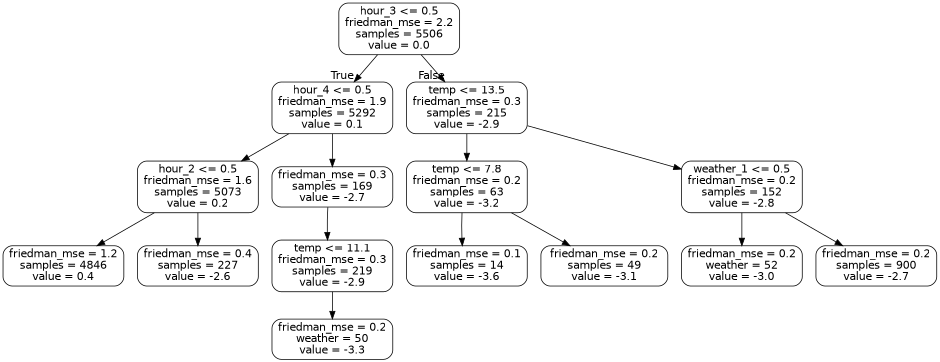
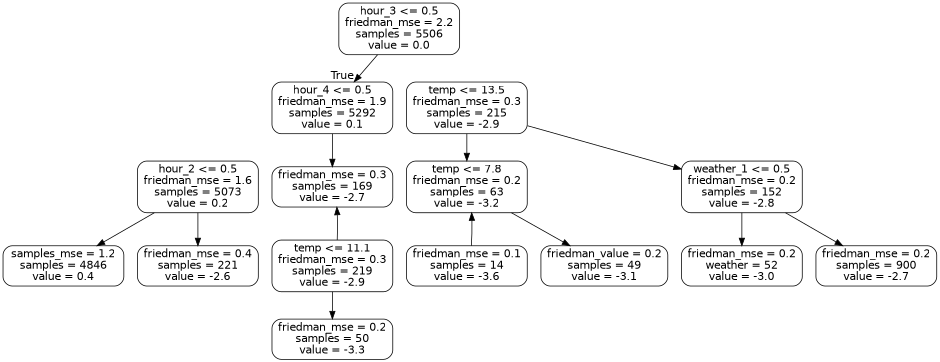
edge "hour_3 <= 0.5 friedman_mse = 2.2 samples = 5506 value = 0.0" -> "temp <= 13.5 friedman_mse = 0.3 samples = 215 value = -2.9": removed
edge "hour_4 <= 0.5 friedman_mse = 1.9 samples = 5292 value = 0.1" -> "hour_2 <= 0.5 friedman_mse = 1.6 samples = 5073 value = 0.2": removed
edge "friedman_mse = 0.3 samples = 169 value = -2.7" -> "temp <= 11.1 friedman_mse = 0.3 samples = 219 value = -2.9": reversed
edge "temp <= 7.8 friedman_mse = 0.2 samples = 63 value = -3.2" -> "friedman_mse = 0.1 samples = 14 value = -3.6": reversed
node "friedman_mse = 1.2 samples = 4846 value = 0.4": label "friedman_mse = 1.2 samples = 4846 value = 0.4" -> "samples_mse = 1.2 samples = 4846 value = 0.4"
node "friedman_mse = 0.4 samples = 227 value = -2.6": label "friedman_mse = 0.4 samples = 227 value = -2.6" -> "friedman_mse = 0.4 samples = 221 value = -2.6"
node "friedman_mse = 0.2 samples = 49 value = -3.1": label "friedman_mse = 0.2 samples = 49 value = -3.1" -> "friedman_value = 0.2 samples = 49 value = -3.1"
node "friedman_mse = 0.2 weather = 50 value = -3.3": label "friedman_mse = 0.2 weather = 50 value = -3.3" -> "friedman_mse = 0.2 samples = 50 value = -3.3"
